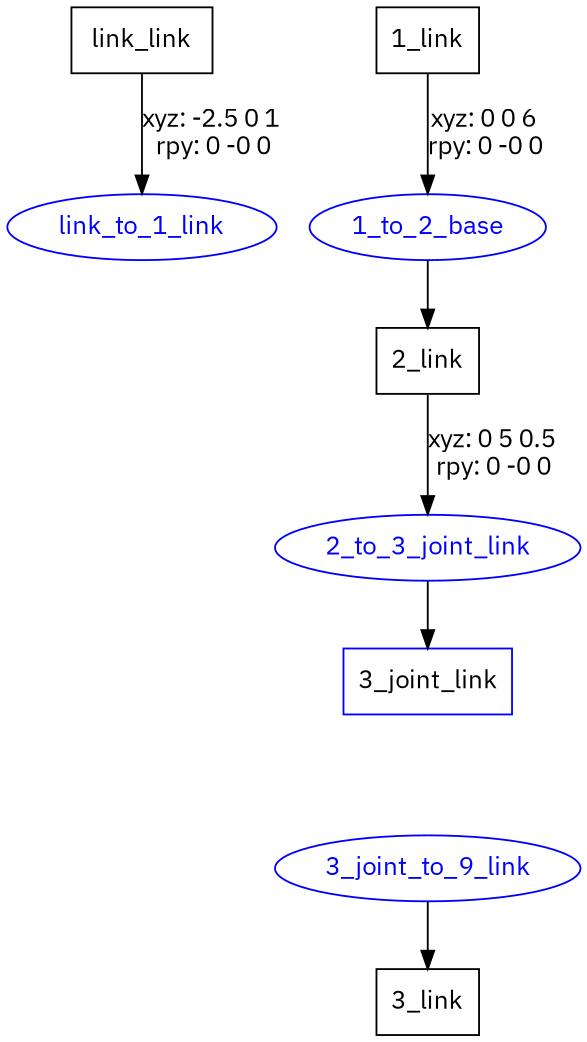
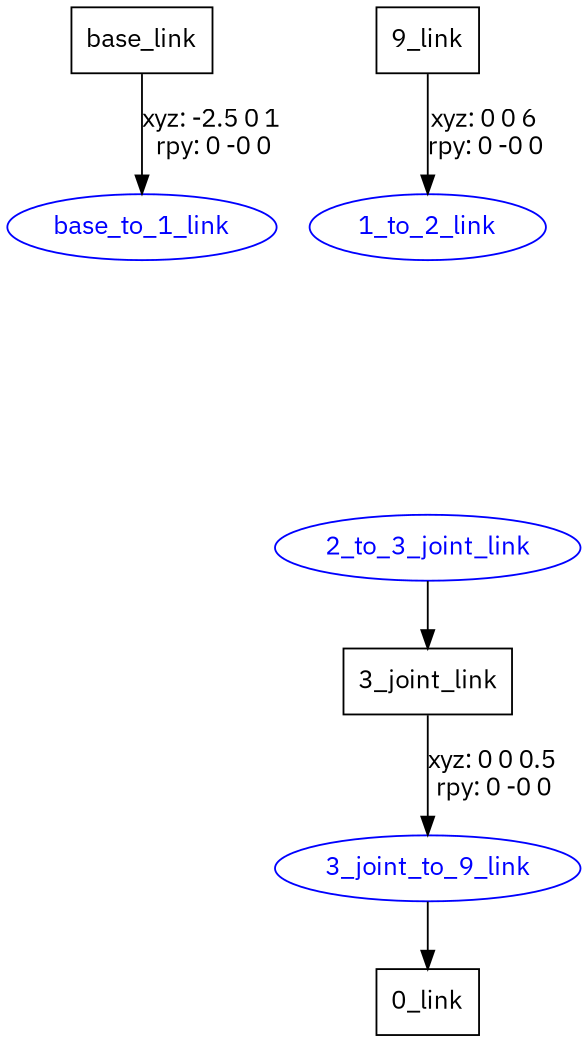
node "link_link": label "link_link" -> "base_link"
node "1_link": label "1_link" -> "9_link"
node "link_to_1_link": label "link_to_1_link" -> "base_to_1_link"
node "1_to_2_base": label "1_to_2_base" -> "1_to_2_link"
node "2_link": removed
node "3_joint_link": color blue -> black
edge "3_joint_link" -> "3_joint_to_9_link": added, label "xyz: 0 0 0.5 rpy: 0 -0 0"
node "3_link": label "3_link" -> "0_link"
